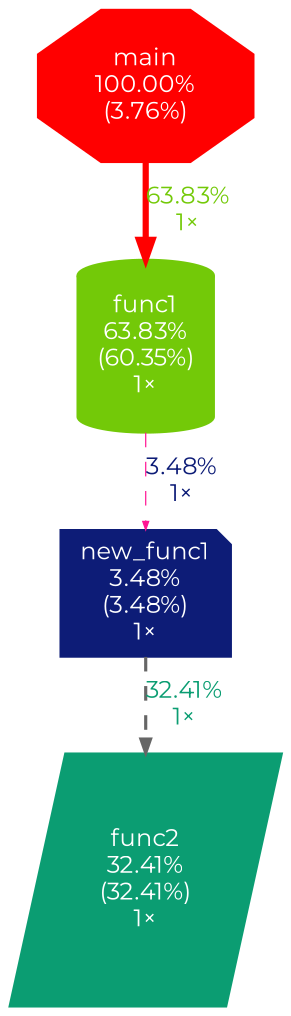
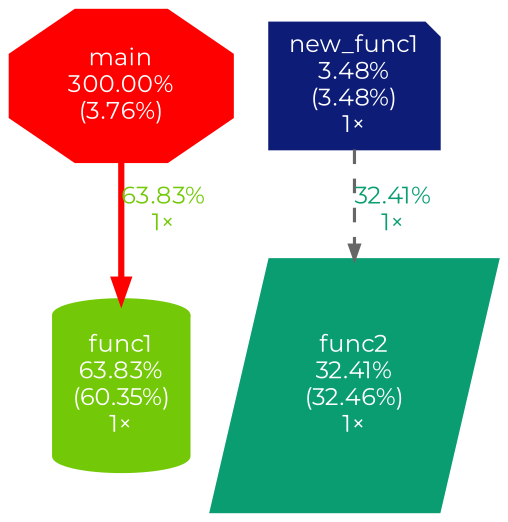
node "main 100.00% (3.76%)": label "main 100.00% (3.76%)" -> "main 300.00% (3.76%)"
edge "func1 63.83% (60.35%) 1×" -> "new_func1 3.48% (3.48%) 1×": removed, label "3.48% 1×"
node "func2 32.41% (32.41%) 1×": label "func2 32.41% (32.41%) 1×" -> "func2 32.41% (32.46%) 1×"
